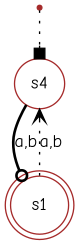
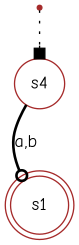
edge "s1" -> "s4": removed, label "a,b"
